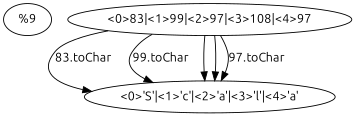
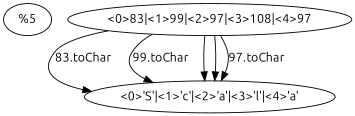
node "%9": label "%9" -> "%5"
